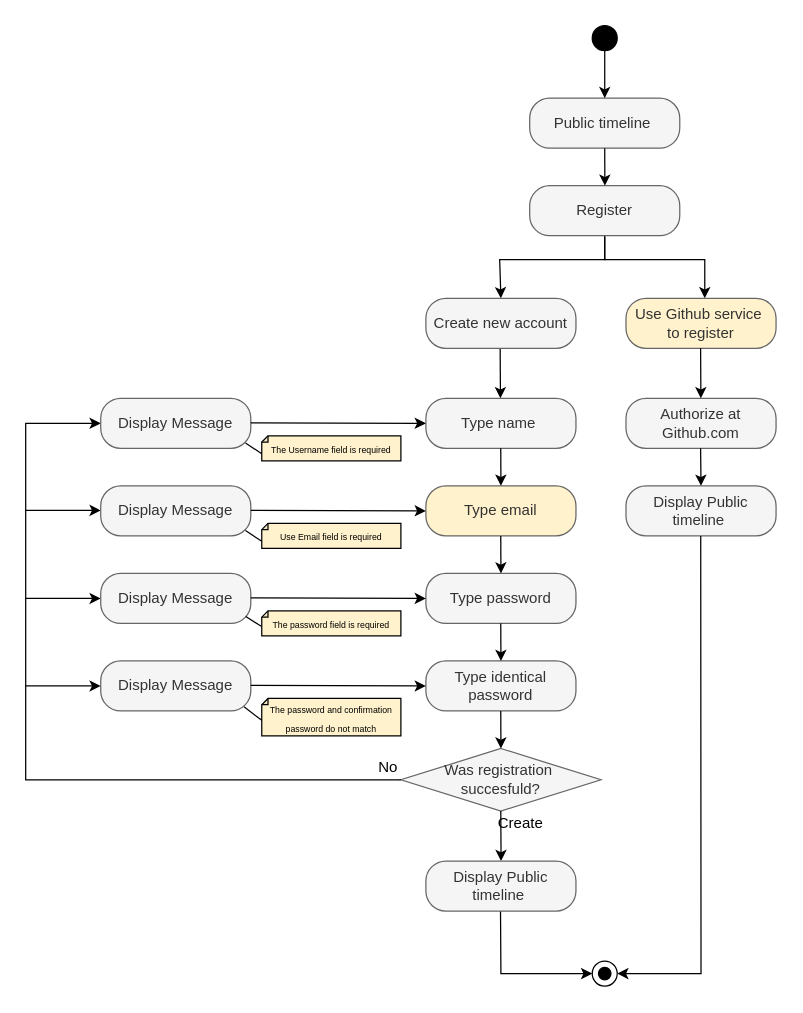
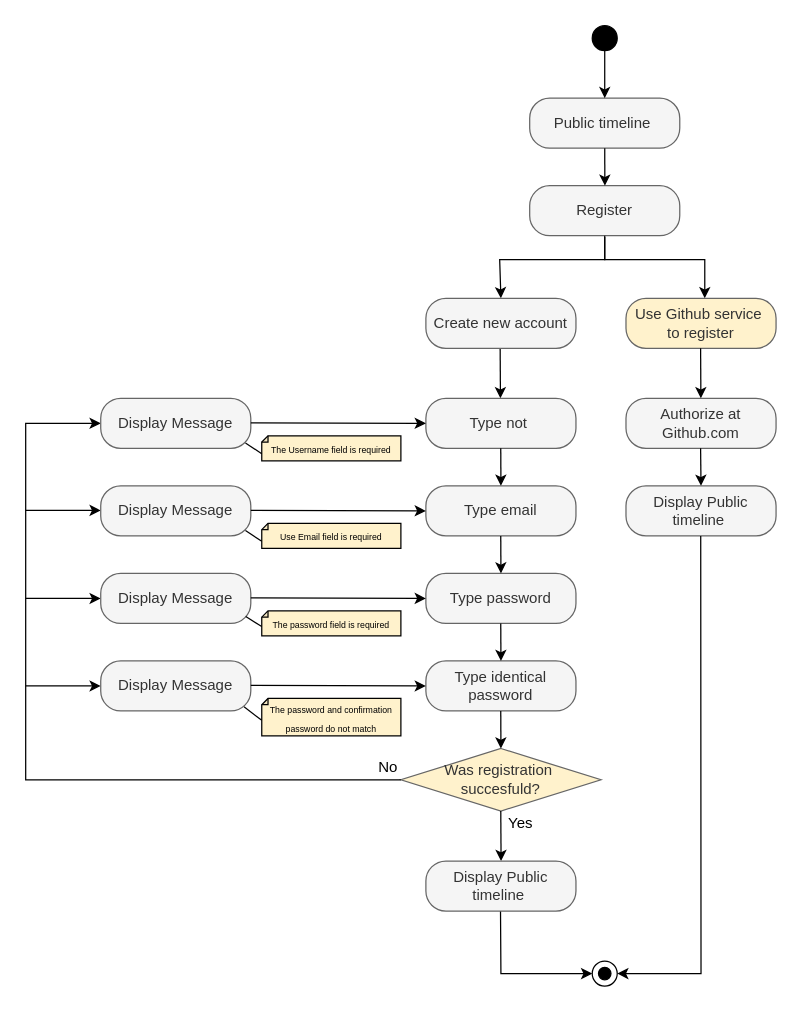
node "Type name": label "Type name" -> "Type not"
node "Type email": fillcolor #fff2cc -> #f5f5f5
node "Was registration succesfuld?": fillcolor #f5f5f5 -> #fff2cc
node "Create": label "Create" -> "Yes"
